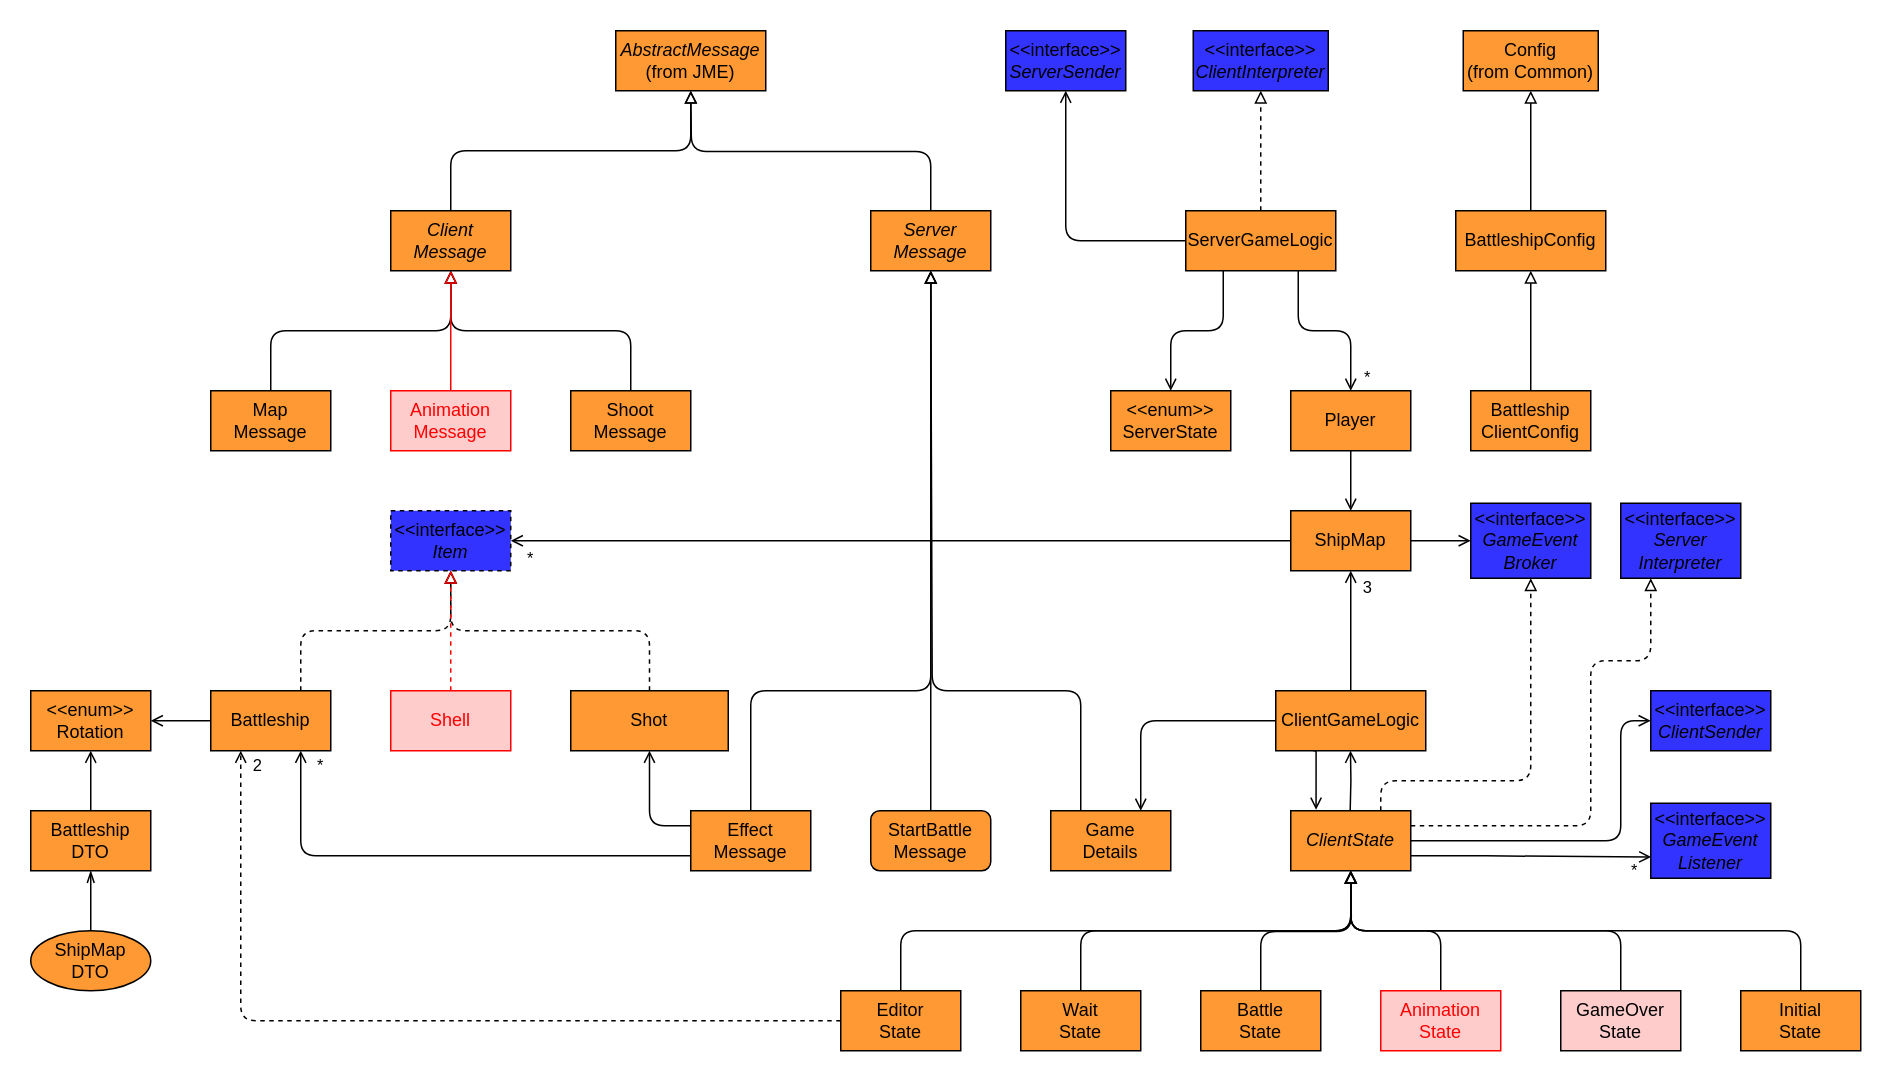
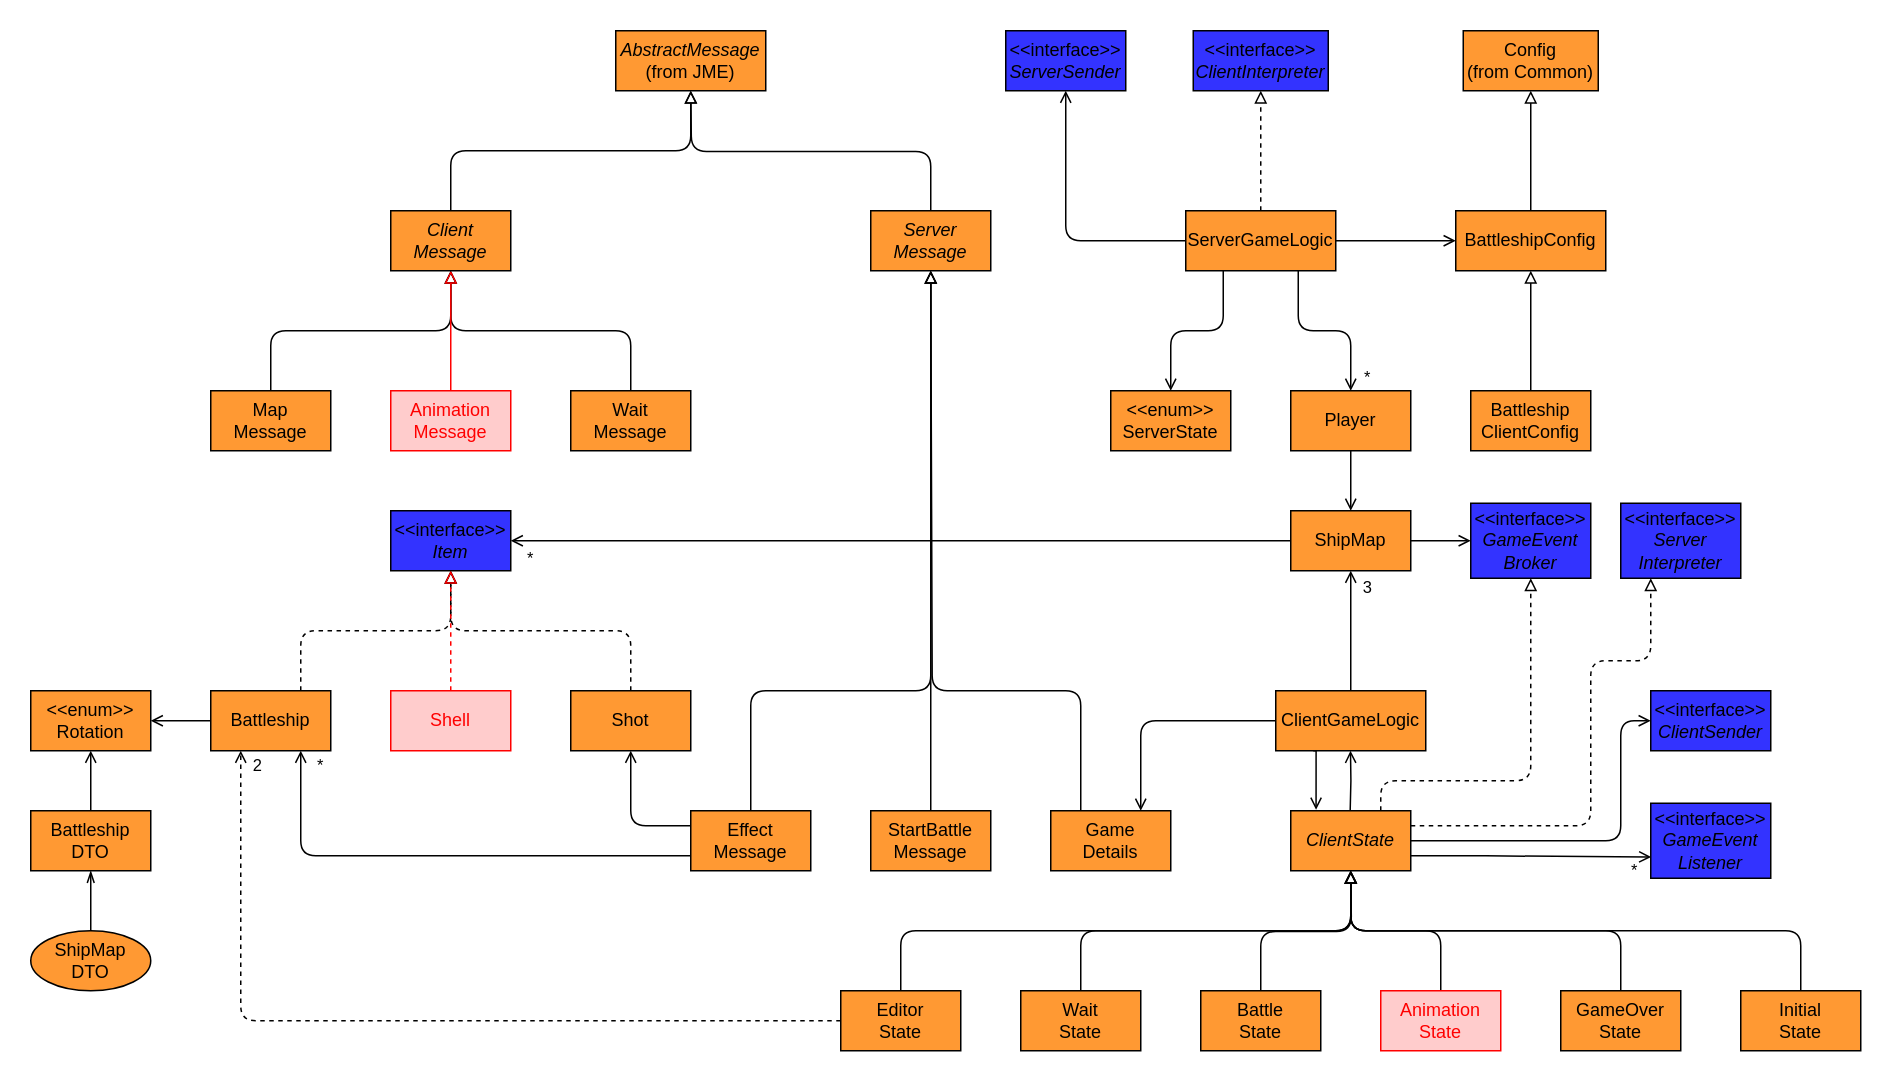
edge "ServerGameLogic" -> "BattleshipConfig": added
node "Shoot Message": label "Shoot Message" -> "Wait Message"
node "<<interface>> Item": style dashed -> solid
node "Shot": size 158x60 -> 120x60
node "StartBattle Message": shape rounded rectangle -> rectangle
node "GameOver State": fillcolor #ffcccc -> #ff9933
